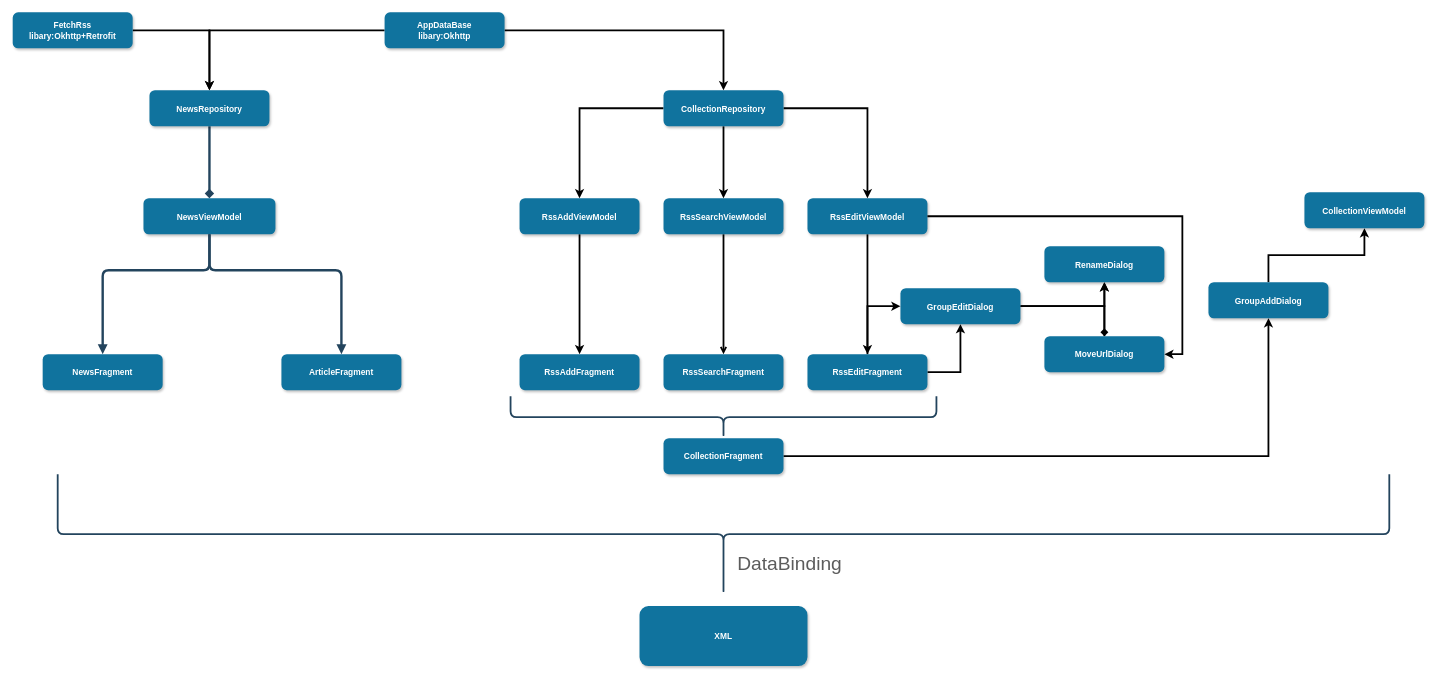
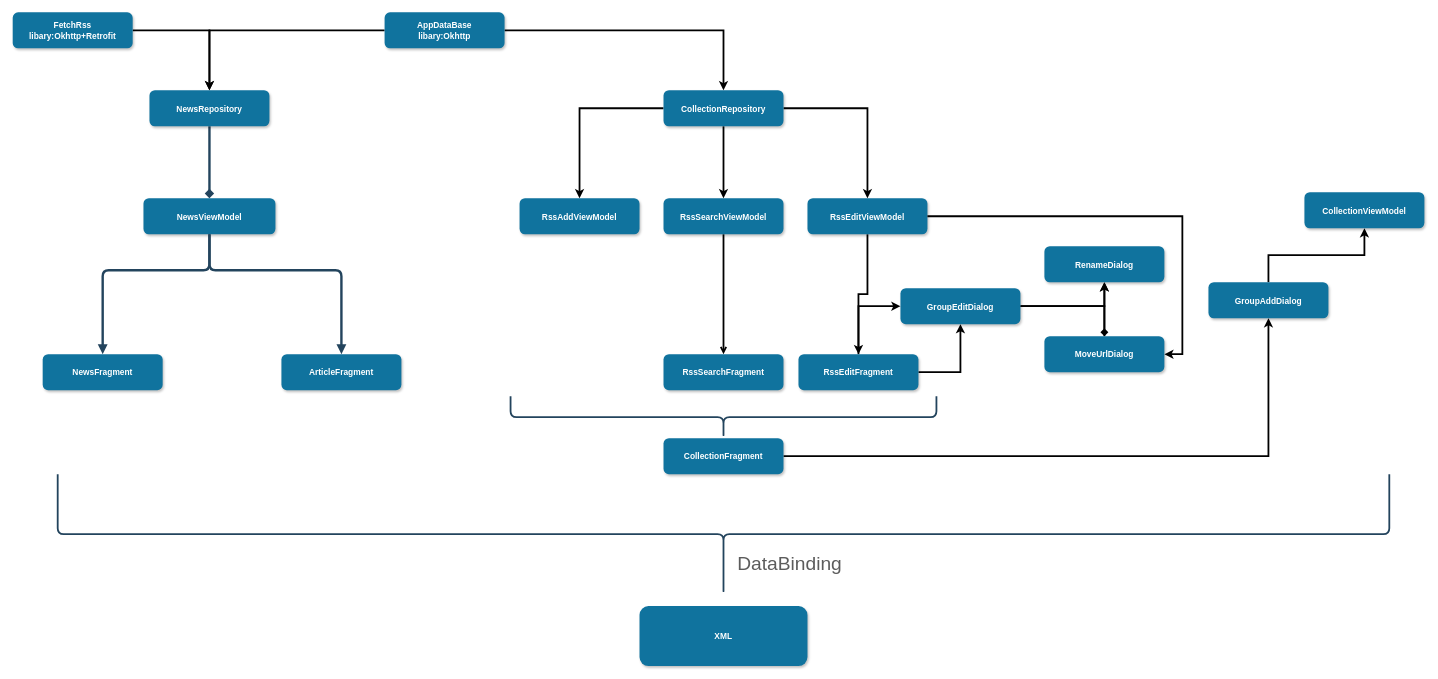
edge "RssAddViewModel" -> "RssAddFragment": removed
node "RssAddFragment": removed
node "RssEditFragment": moved (867, 372) -> (858, 372)
